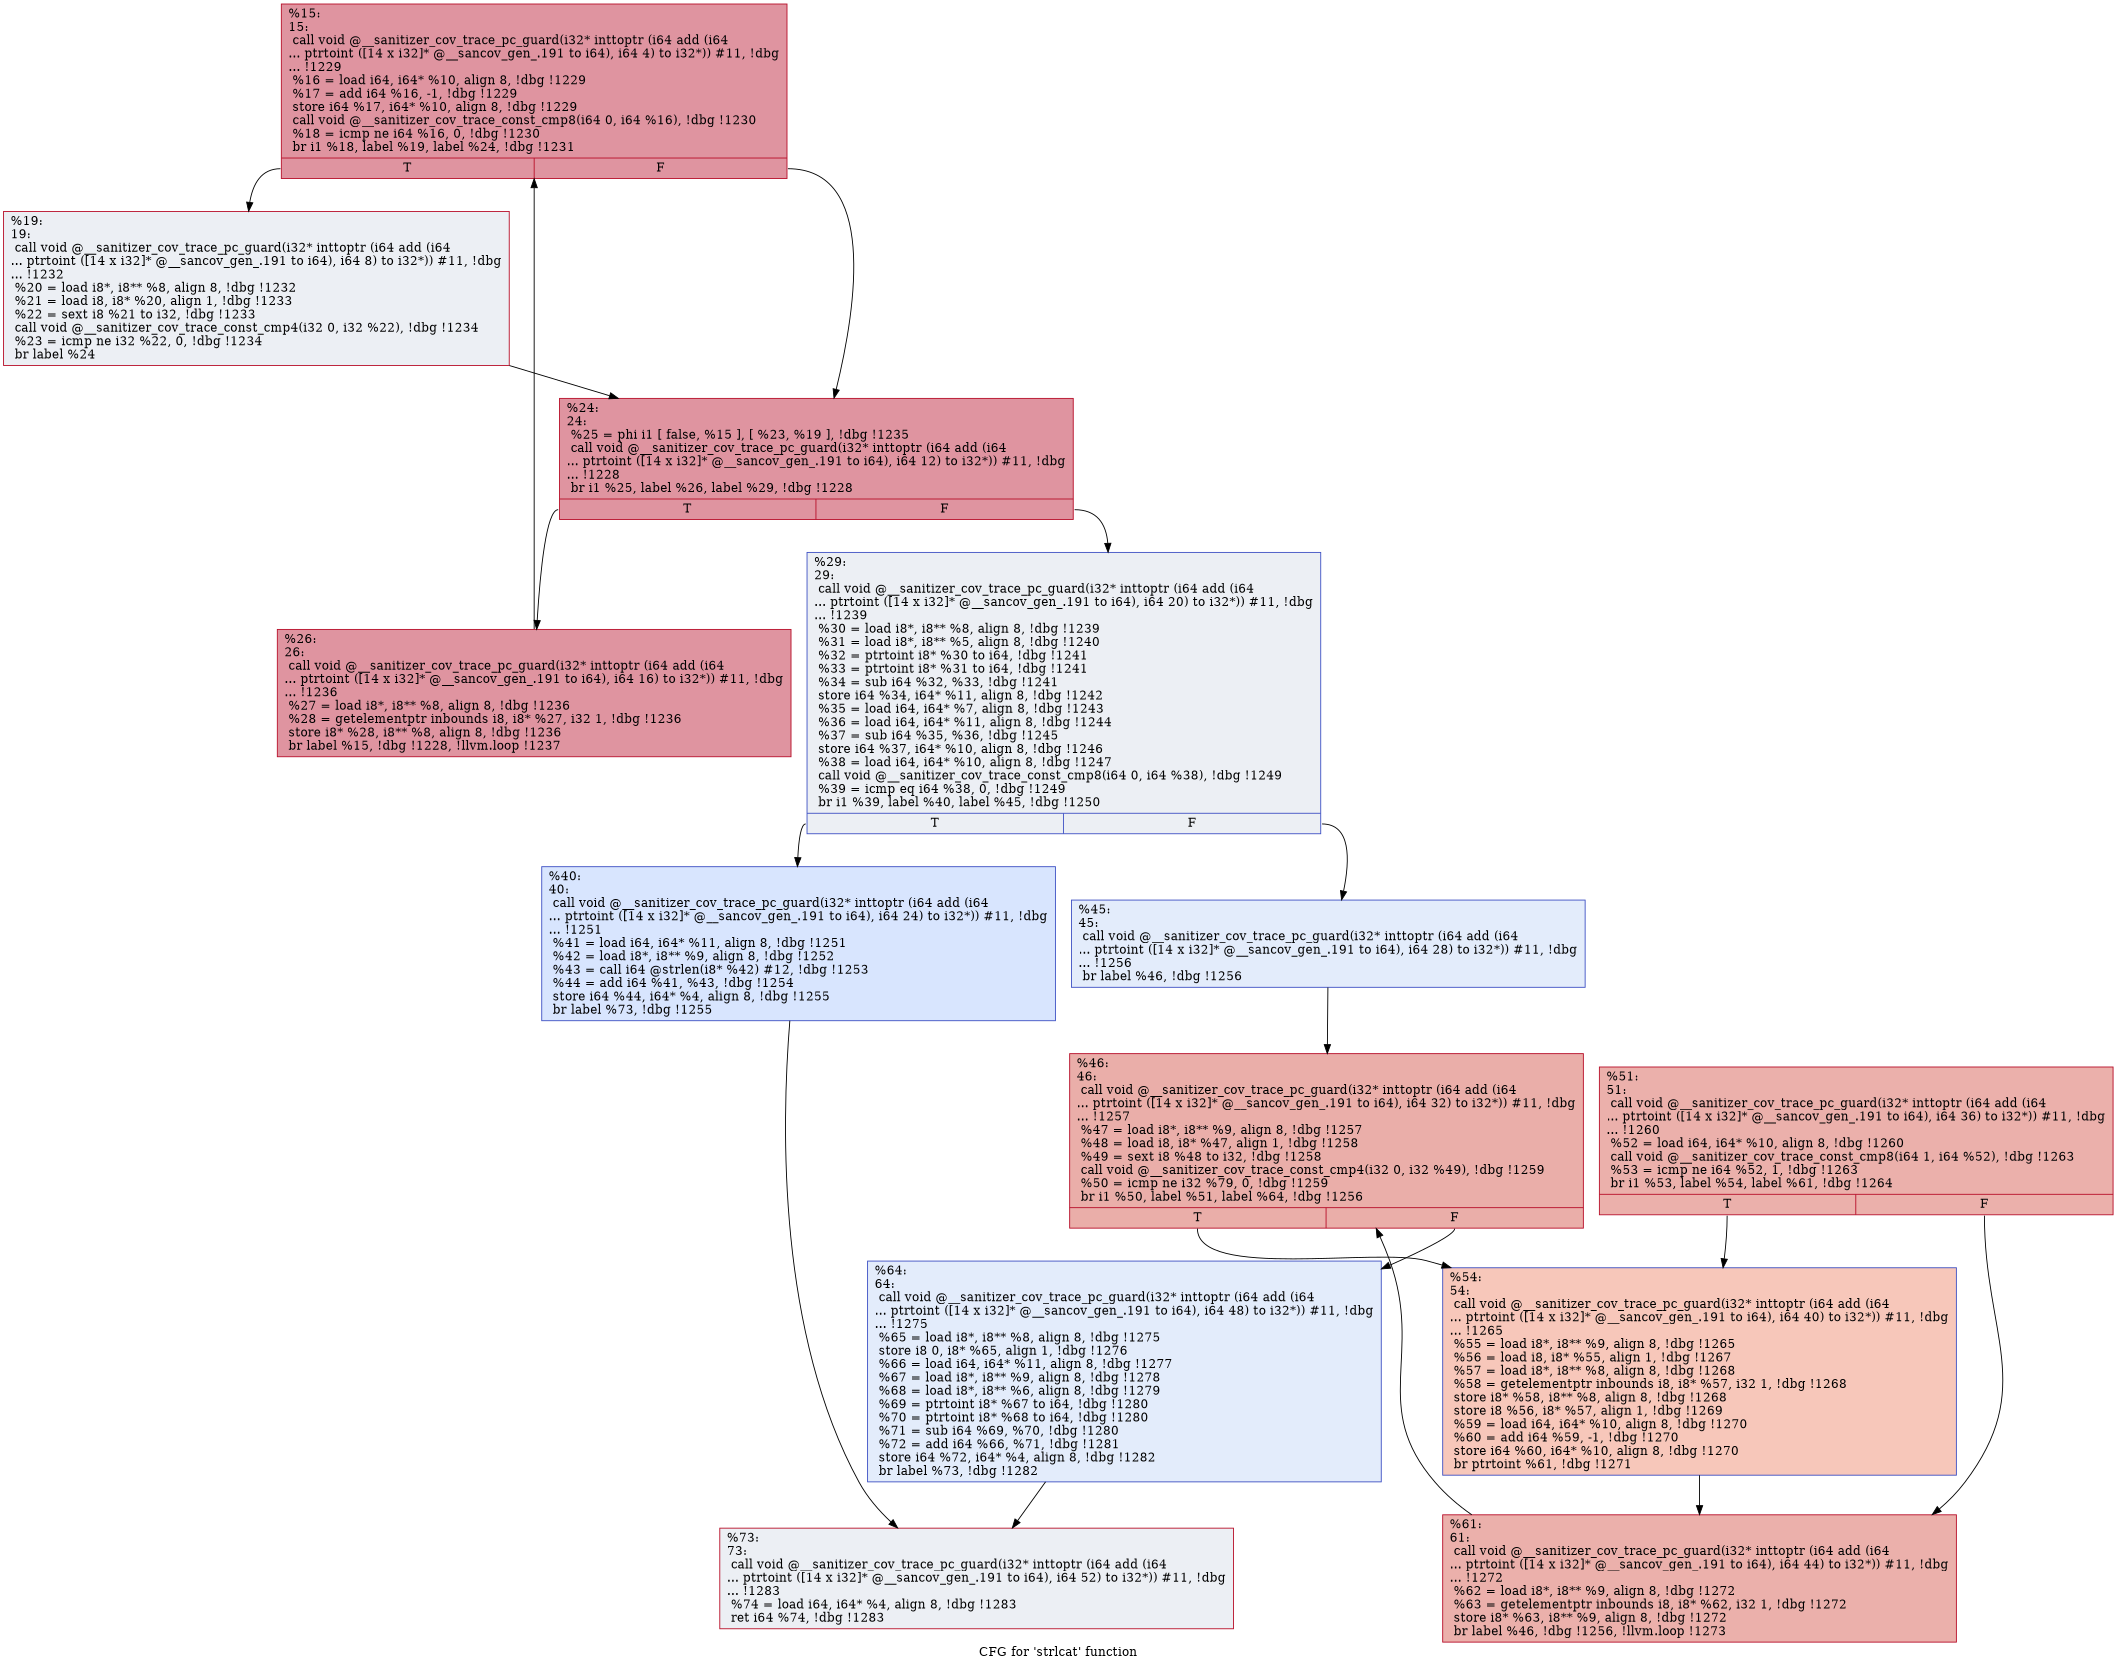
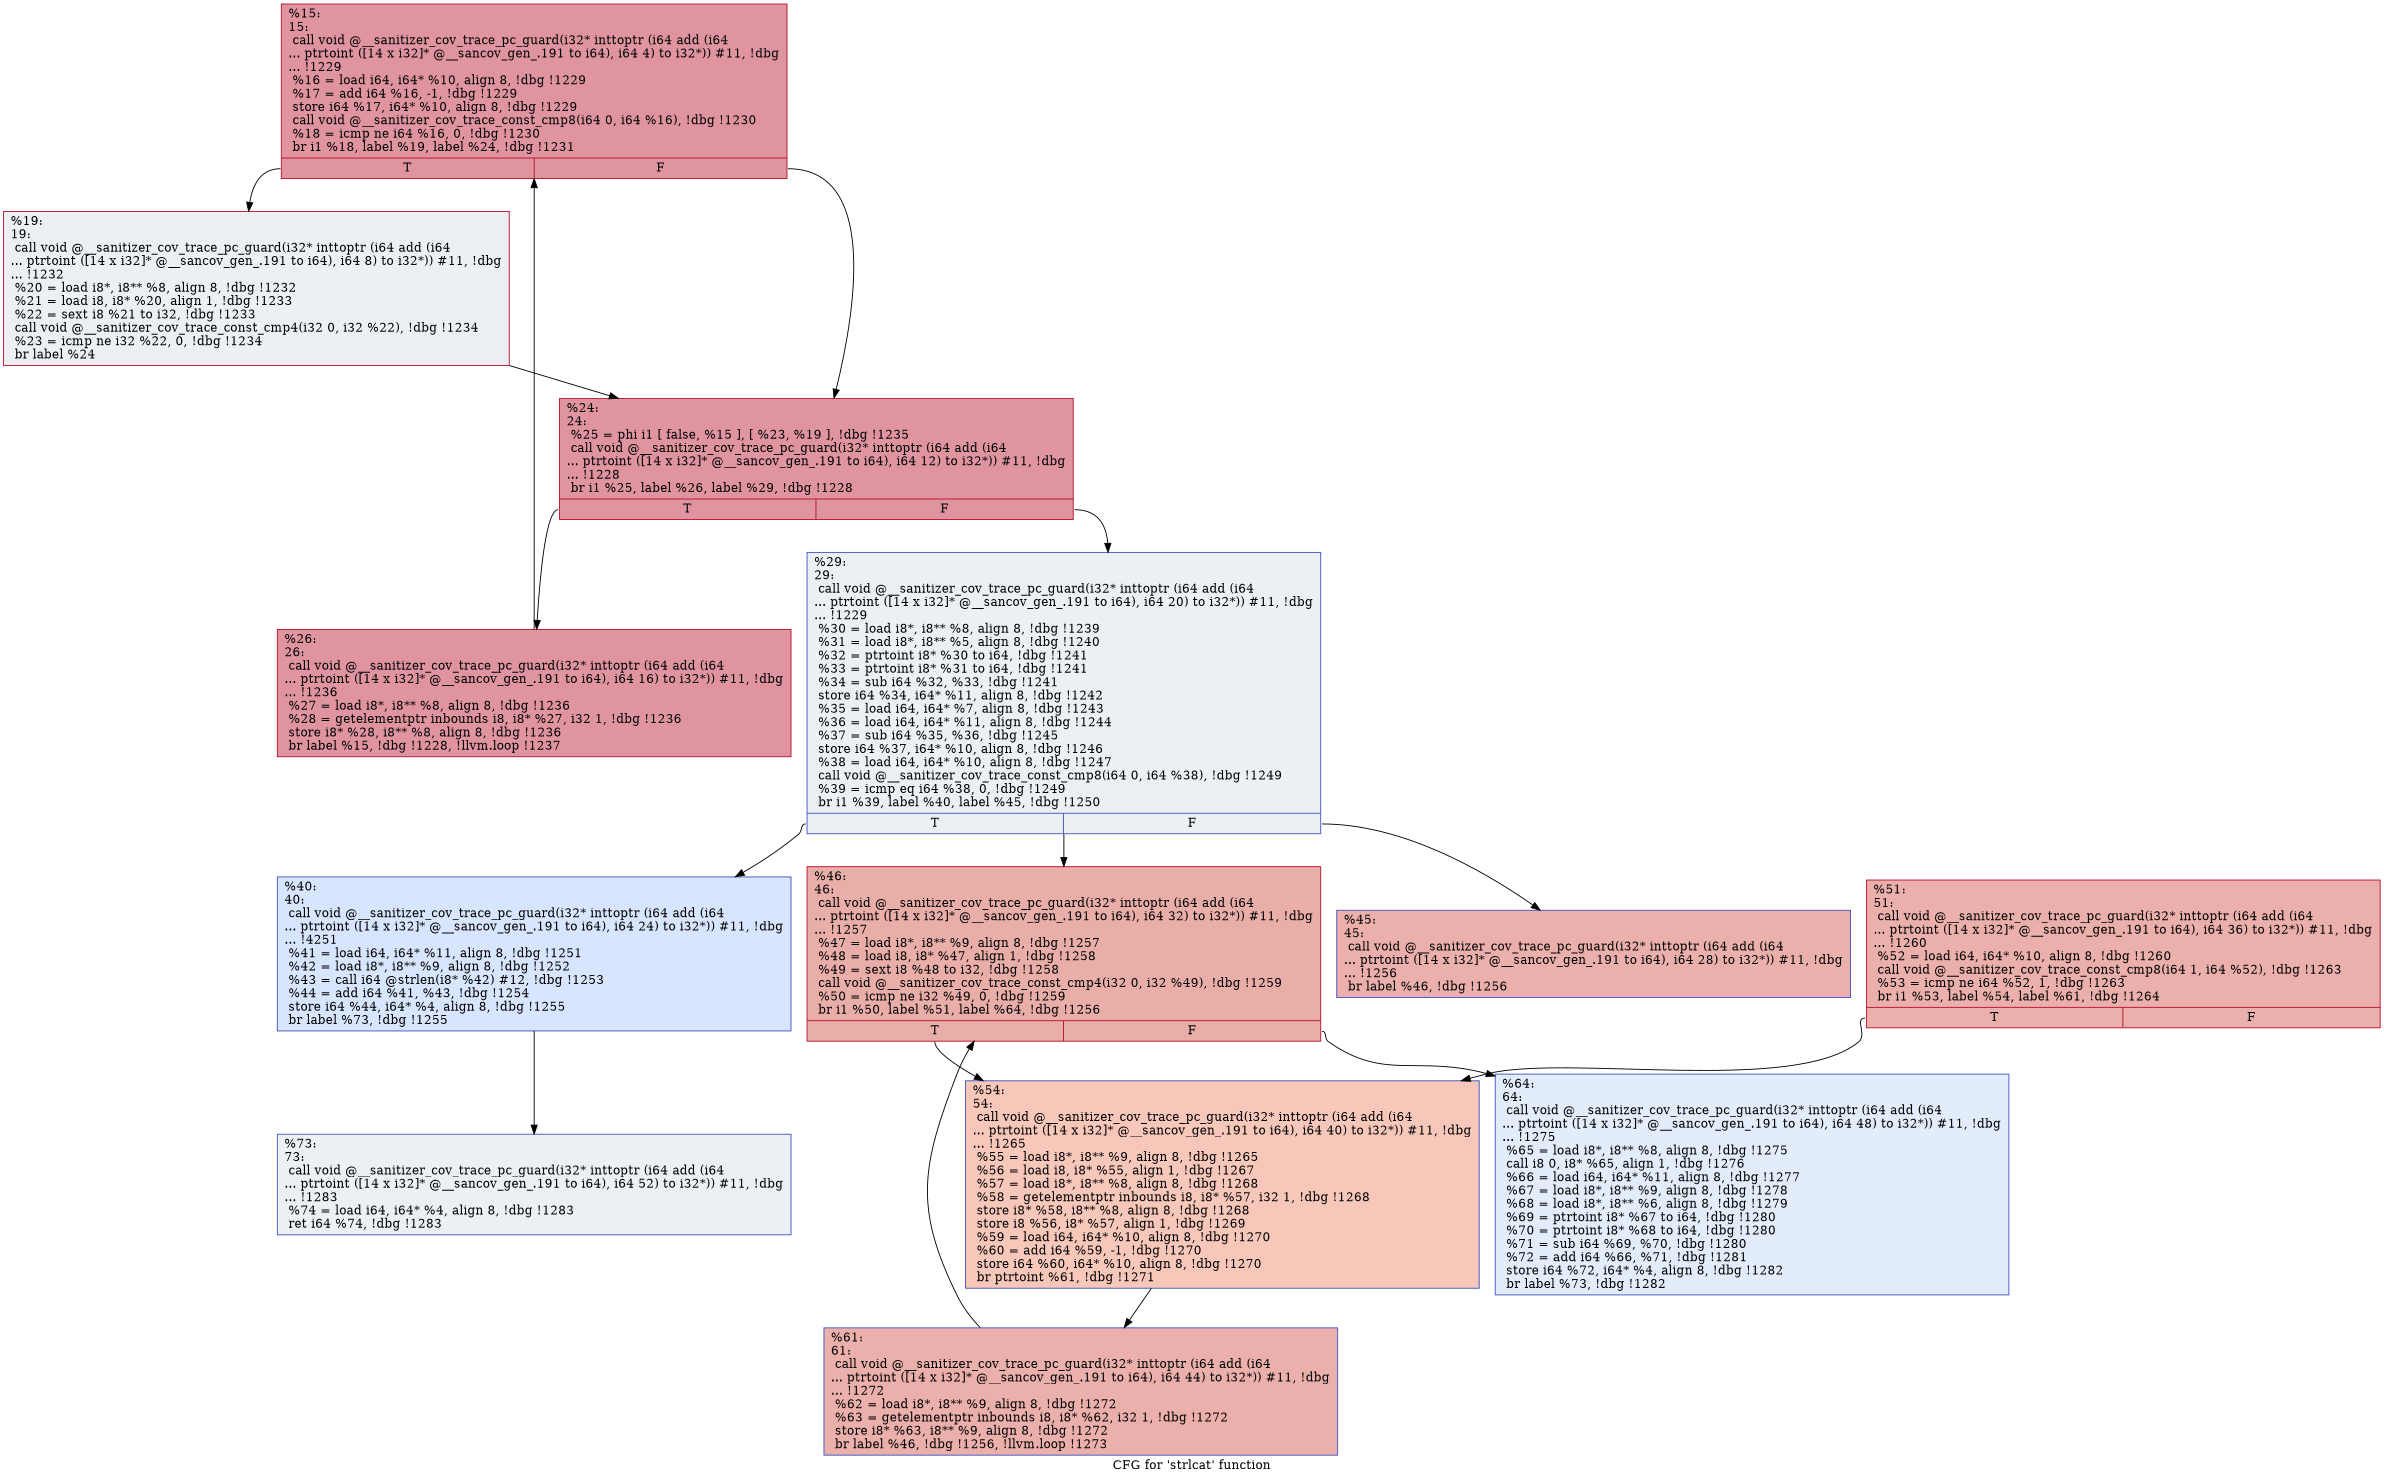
node "%29:": text "... !1239" -> "... !1229"
node "%40:": text "... !1251" -> "... !4251"
node "%45:": fillcolor #bfd3f670 -> #d24b4070
edge "%45:" -> "%46:": now "%29:" -> "%46:"
node "%46:": text "%50 = icmp ne i32 %79, 0, !dbg !1259" -> "%50 = icmp ne i32 %49, 0, !dbg !1259"
node "%64:": text "store i8 0, i8* %65, align 1, !dbg !1276" -> "call i8 0, i8* %65, align 1, !dbg !1276"
edge "%51:" -> "%61:": removed
edge "%64:" -> "%73:": removed
node "%73:": color #b70d28ff -> #3d50c3ff
node "%61:": color #b70d28ff -> #3d50c3ff
